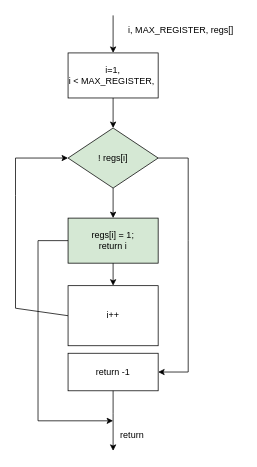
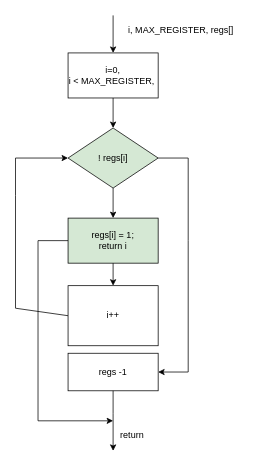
node "i=1, i < MAX_REGISTER,": label "i=1, i < MAX_REGISTER," -> "i=0, i < MAX_REGISTER,"
node "return -1": label "return -1" -> "regs -1"
